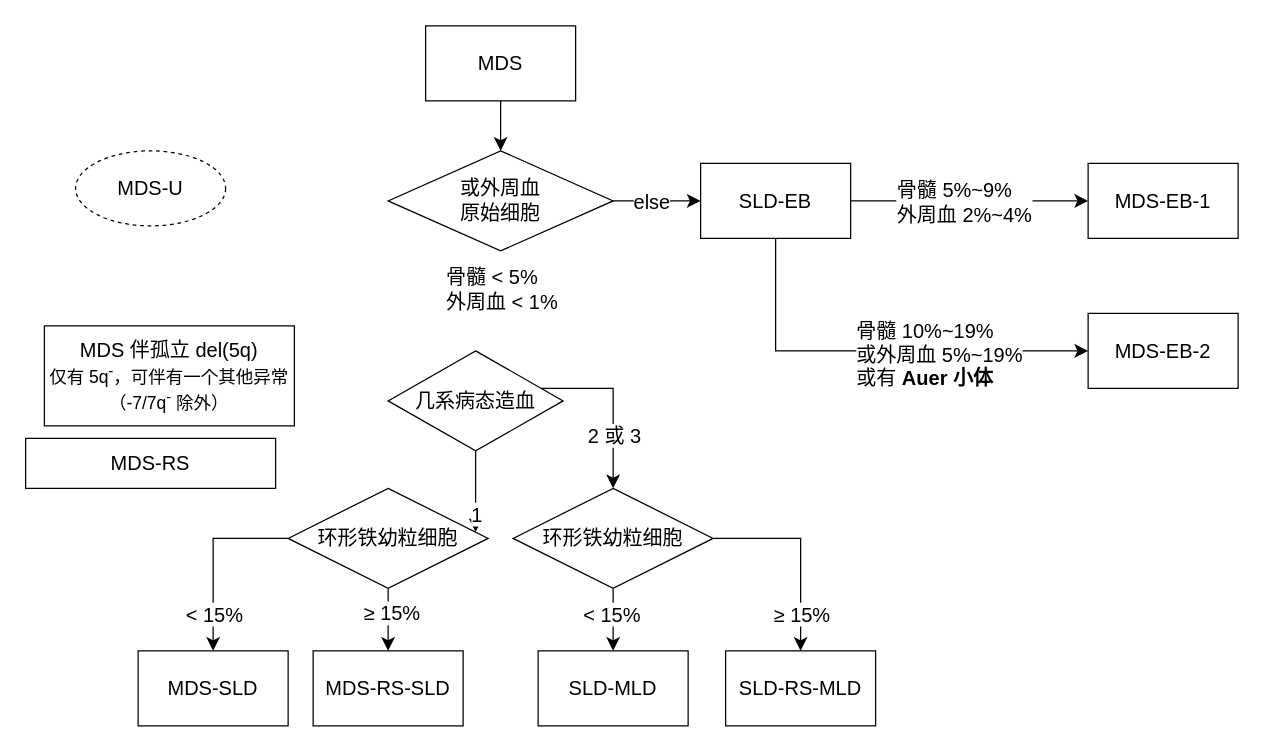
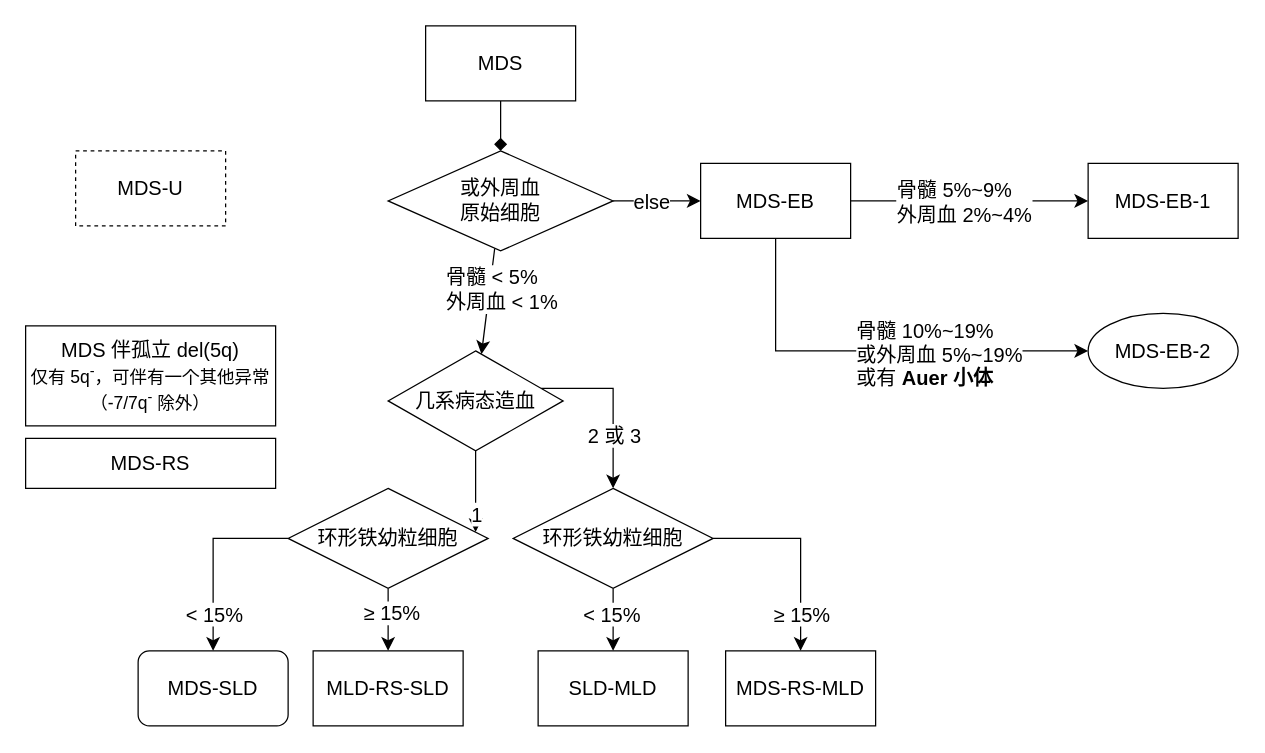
edge "MDS" -> "或外周血 原始细胞": arrowhead classic -> diamond
node "MDS-U": shape ellipse -> rectangle
node "SLD-EB": label "SLD-EB" -> "MDS-EB"
edge "或外周血 原始细胞" -> "几系病态造血": added
node "MDS-EB-2": shape rectangle -> ellipse
node "MDS 伴孤立 del(5q)仅有 5q-，可伴有一个其他异常（-7/7q- 除外）": moved (169, 376) -> (151, 376)
node "MDS-SLD": shape rectangle -> rounded rectangle
node "MDS-RS-SLD": label "MDS-RS-SLD" -> "MLD-RS-SLD"
node "SLD-RS-MLD": label "SLD-RS-MLD" -> "MDS-RS-MLD"
